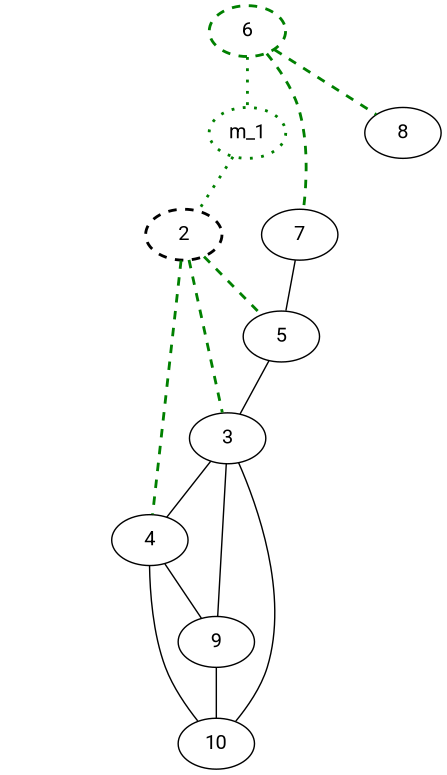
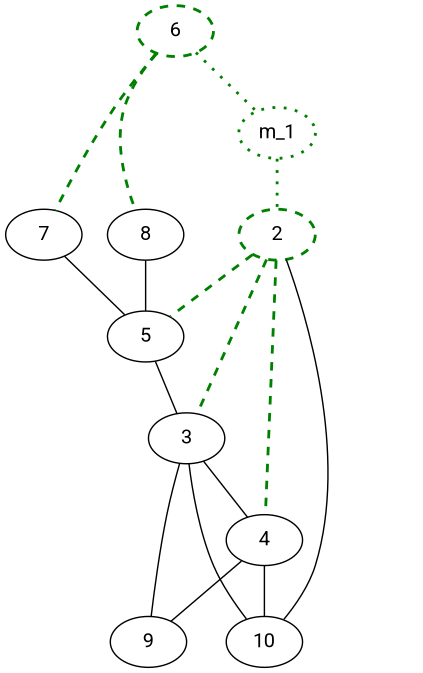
node "2": color black -> #008000
edge "8" -- "5": added
edge "9" -- "10": now "2" -- "10"
